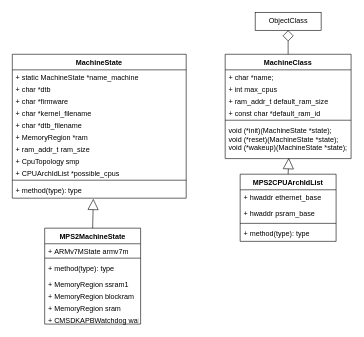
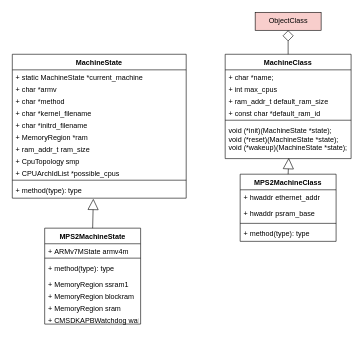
node "ObjectClass": fillcolor #ffffff -> #f8cecc
node "+ static MachineState *name_machine": label "+ static MachineState *name_machine" -> "+ static MachineState *current_machine"
node "+ char *dtb": label "+ char *dtb" -> "+ char *armv"
node "+ char *firmware": label "+ char *firmware" -> "+ char *method"
node "+ char *dtb_filename": label "+ char *dtb_filename" -> "+ char *initrd_filename"
node "MPS2CPUArchIdList": label "MPS2CPUArchIdList" -> "MPS2MachineClass"
node "+ hwaddr ethernet_base": label "+ hwaddr ethernet_base" -> "+ hwaddr ethernet_addr"
node "+ ARMv7MState armv7m": label "+ ARMv7MState armv7m" -> "+ ARMv7MState armv4m"
